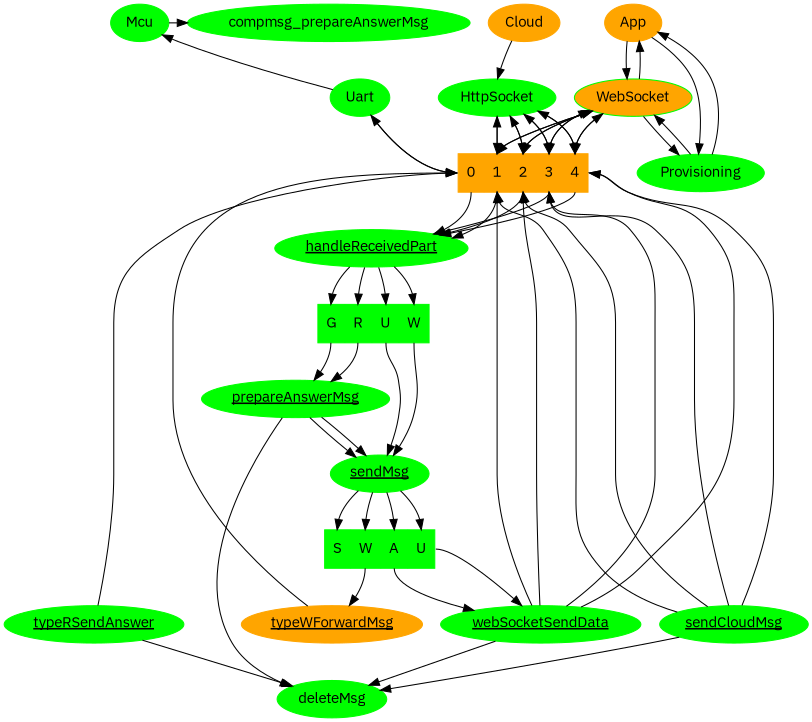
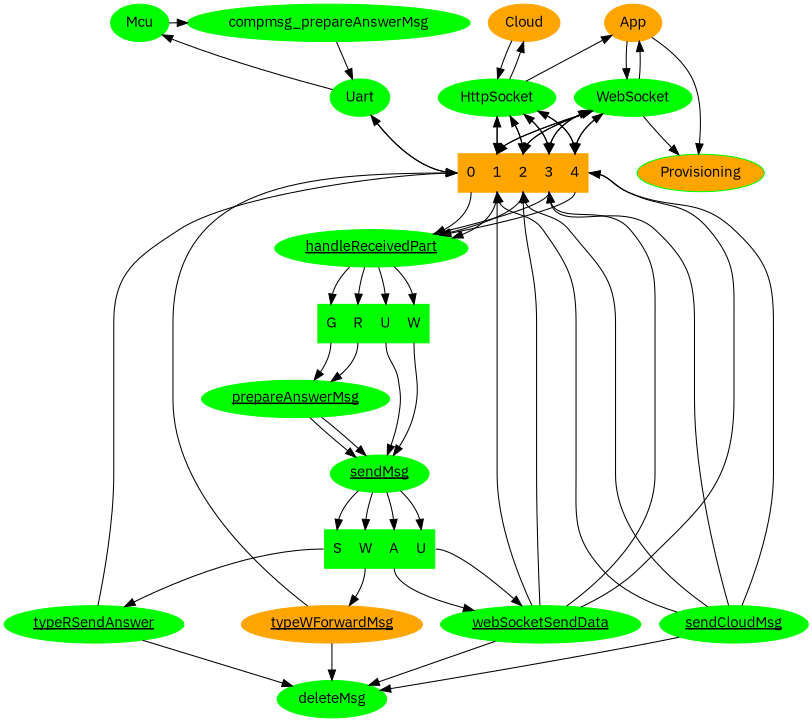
edge "compmsg_prepareAnswerMsg" -> "Uart": added
edge "HttpSocket" -> "Cloud": added
edge "Provisioning" -> "App": now "HttpSocket" -> "App"
node "WebSocket": fillcolor orange -> green
edge "Provisioning" -> "WebSocket": removed
node "Provisioning": fillcolor green -> orange
edge "prepareAnswerMsg" -> "deleteMsg": now "typeWForwardMsg" -> "deleteMsg"
edge "S" -> "typeRSendAnswer": added
